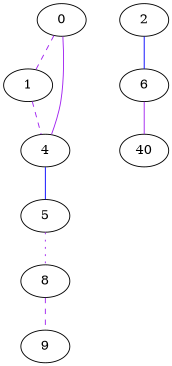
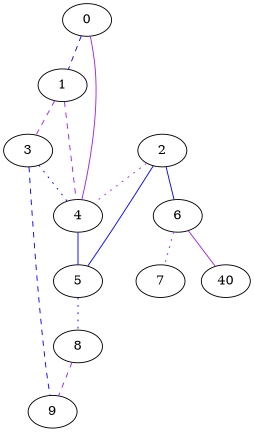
edge "0" -- "1": color purple -> blue
node "3": added
edge "2" -- "4": added
edge "2" -- "5": added
edge "5" -- "8": color purple -> blue
node "7": added
